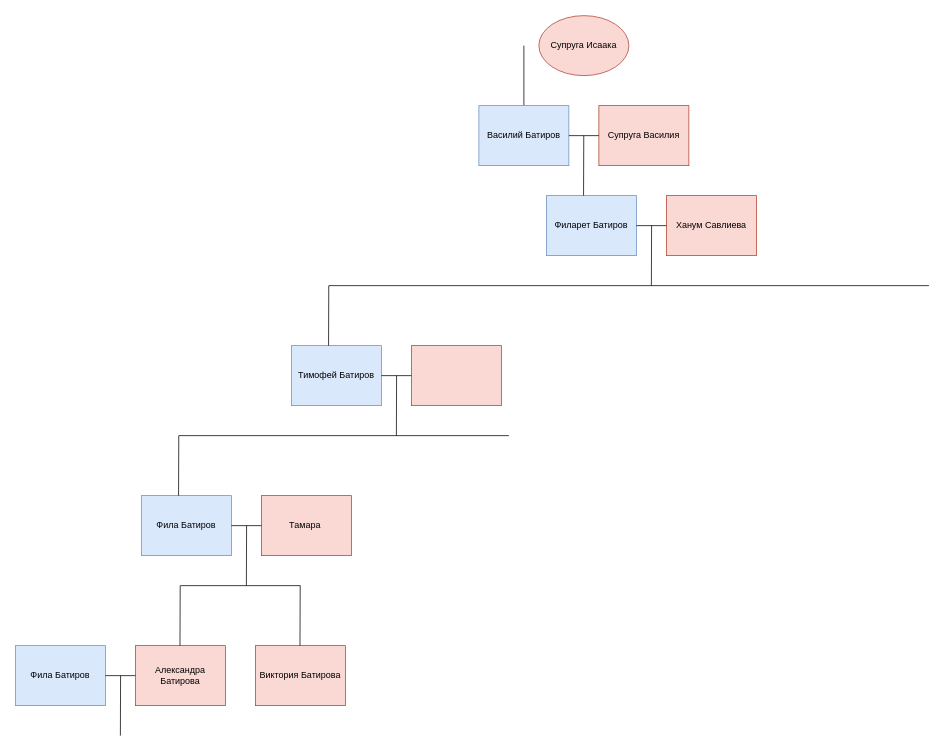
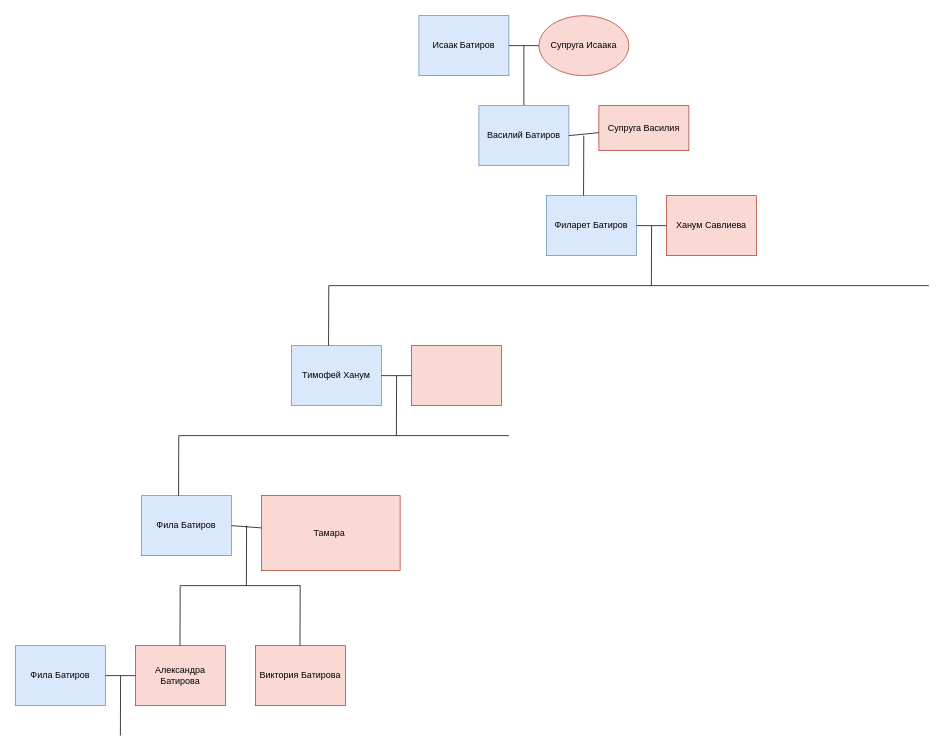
node "Исаак Батиров": added
edge "Исаак Батиров" -- "Супруга Исаака": added
node "Супруга Василия": size 90x60 -> 90x45
node "Тимофей Батиров": label "Тимофей Батиров" -> "Тимофей Ханум"
node "Тамара": size 90x60 -> 139x75
